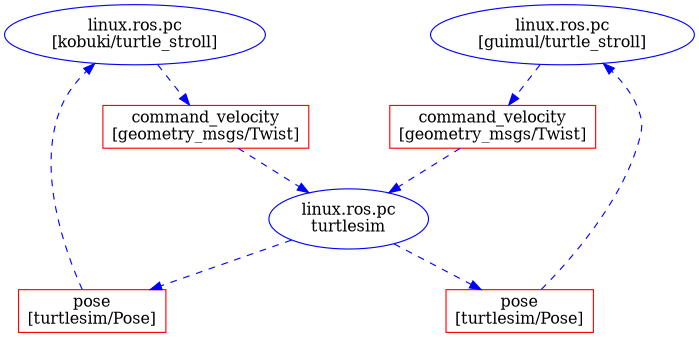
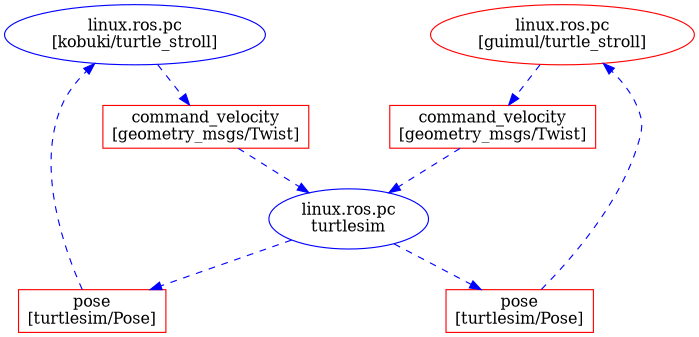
node "linux.ros.pc [guimul/turtle_stroll]": color blue -> red
